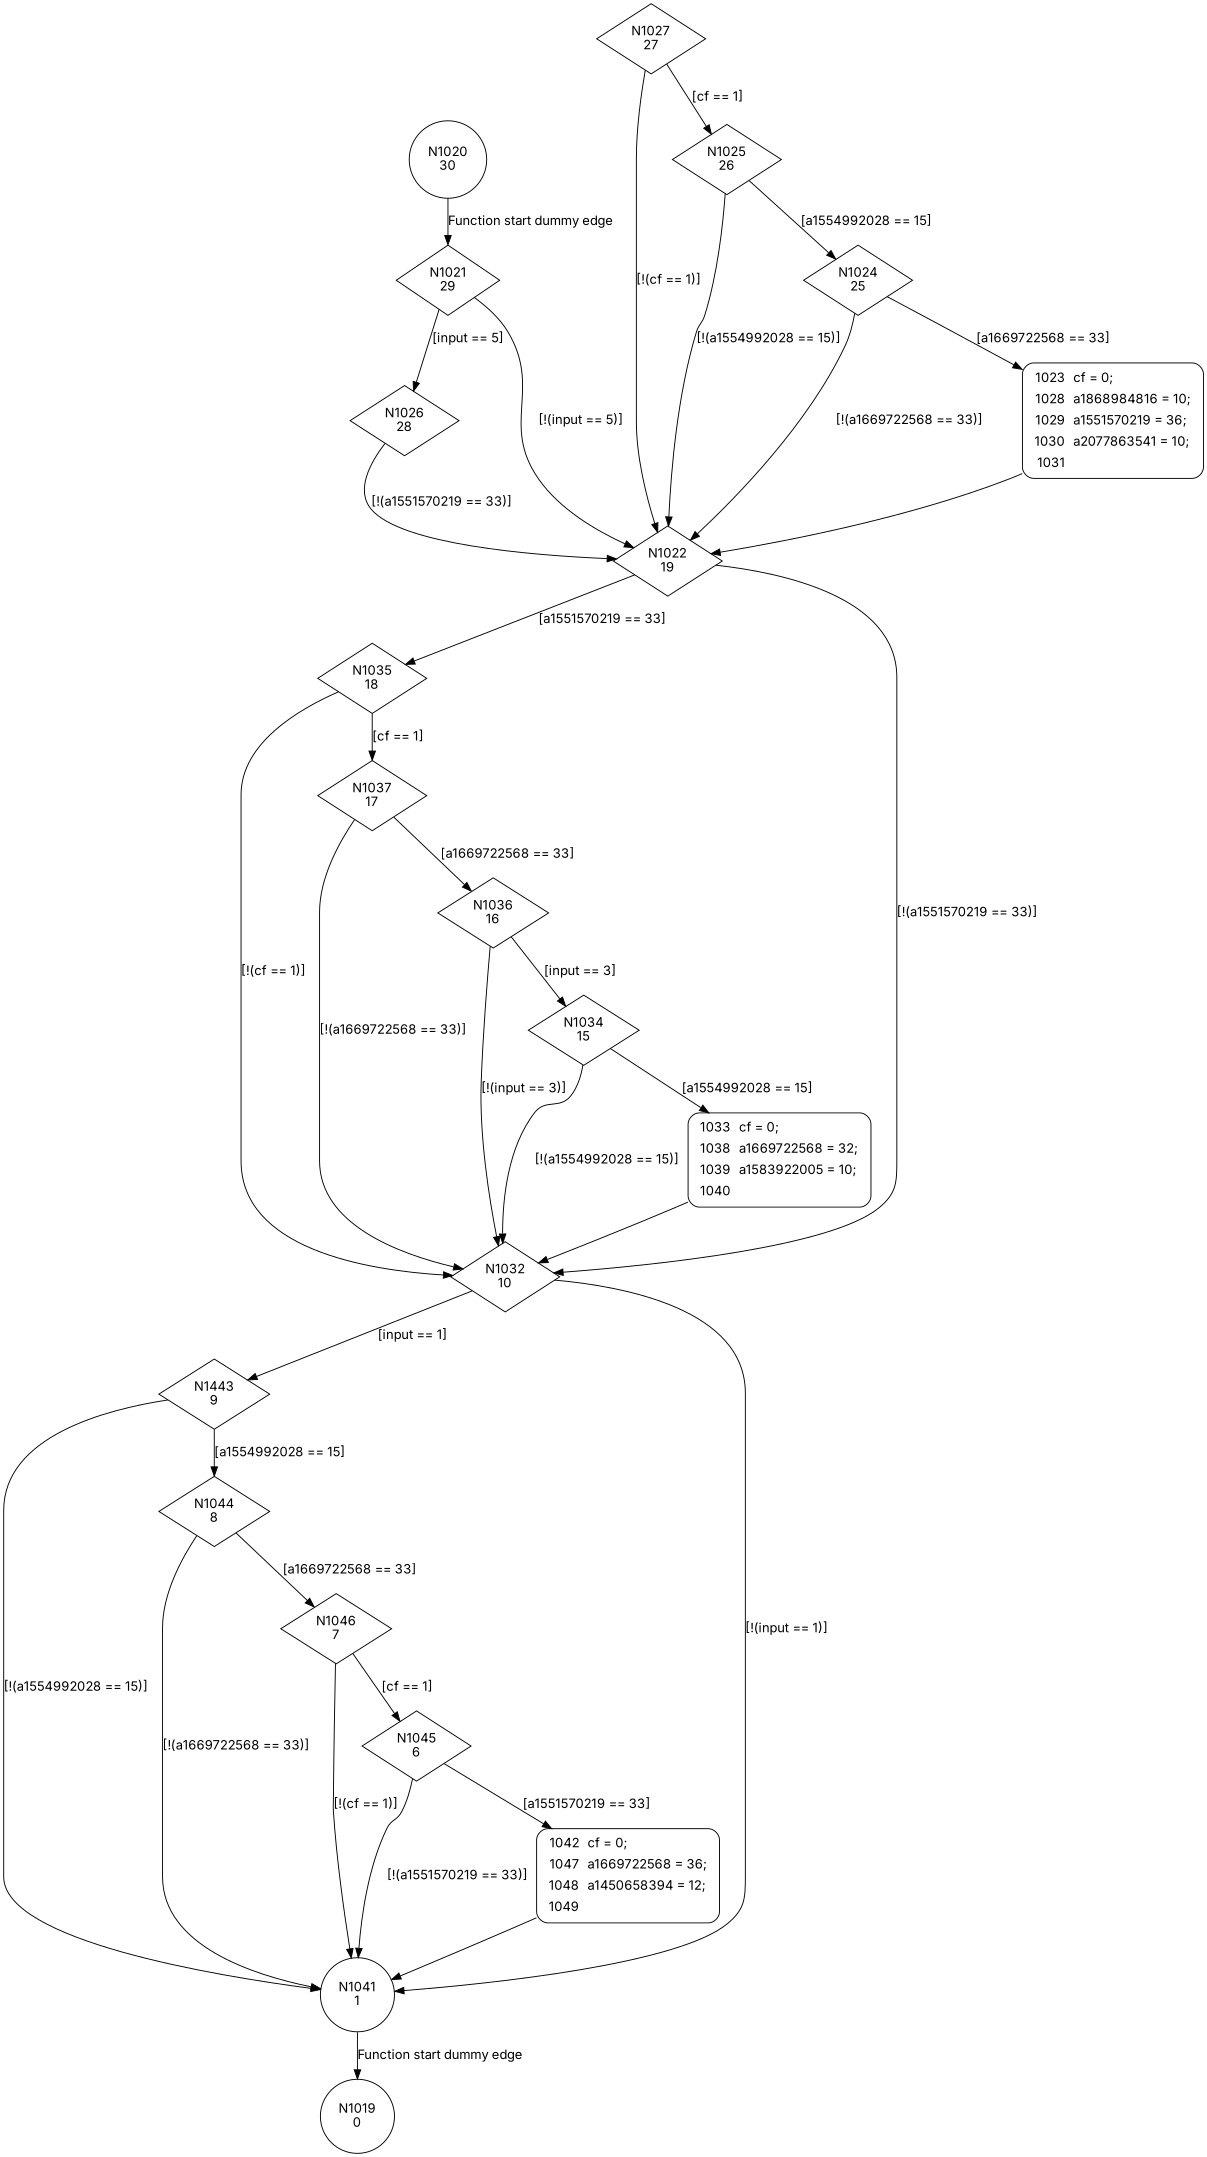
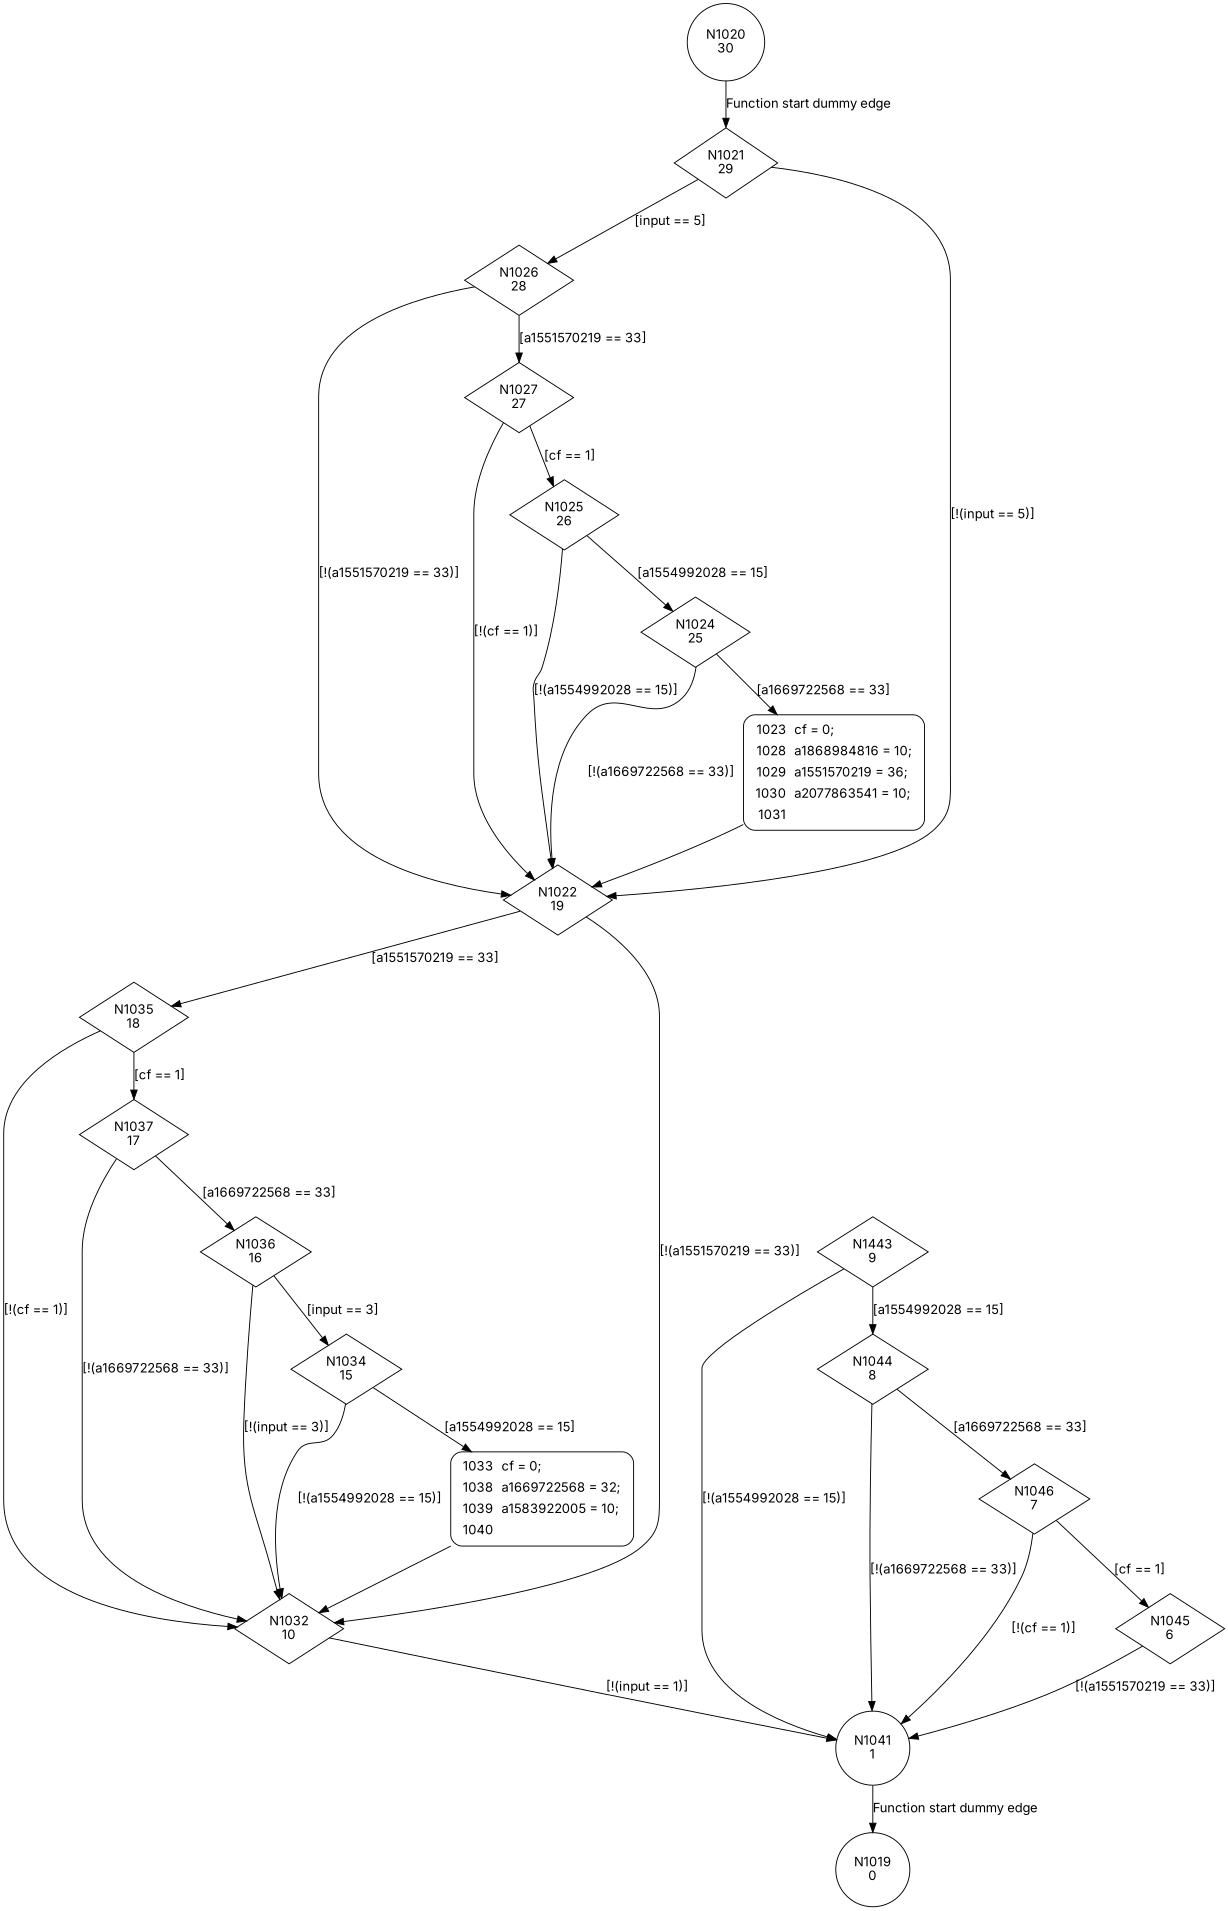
edge "N1026 28" -> "N1027 27": added, label "[a1551570219 == 33]"
edge "N1032 10" -> "N1443 9": removed, label "[input == 1]"
node "1042": removed
